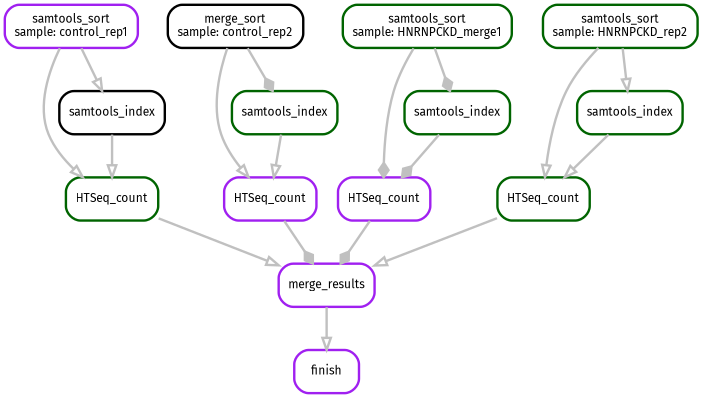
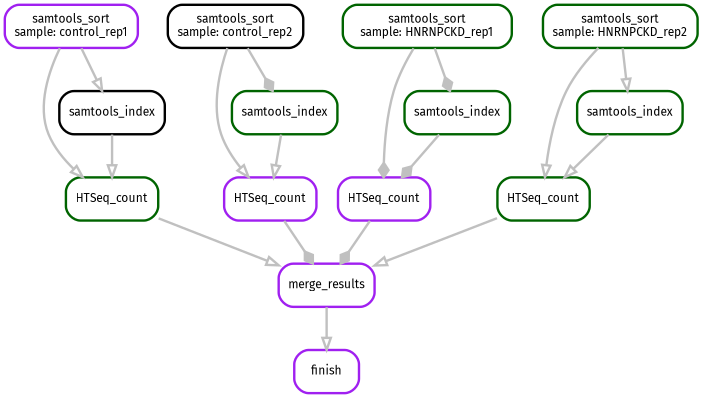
node "merge_sort sample: control_rep2": label "merge_sort sample: control_rep2" -> "samtools_sort sample: control_rep2"
node "samtools_sort sample: HNRNPCKD_merge1": label "samtools_sort sample: HNRNPCKD_merge1" -> "samtools_sort sample: HNRNPCKD_rep1"
